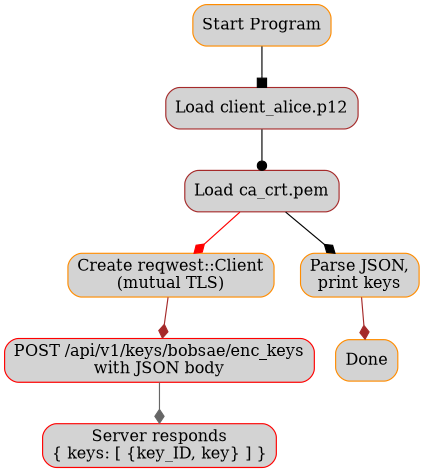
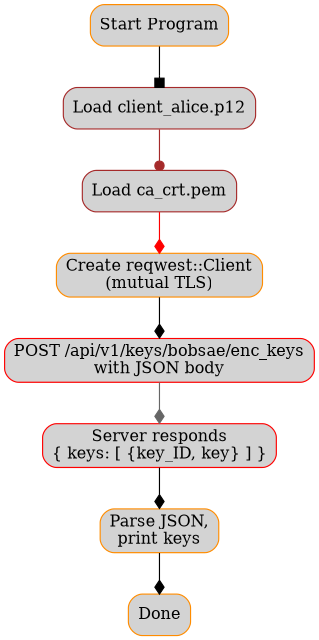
edge "Load client_alice.p12" -> "Load ca_crt.pem": color black -> brown
edge "Load ca_crt.pem" -> "Parse JSON, print keys": now "Server responds { keys: [ {key_ID, key} ] }" -> "Parse JSON, print keys"
edge "Create reqwest::Client (mutual TLS)" -> "POST /api/v1/keys/bobsae/enc_keys with JSON body": color brown -> black
edge "Parse JSON, print keys" -> "Done": color brown -> black
